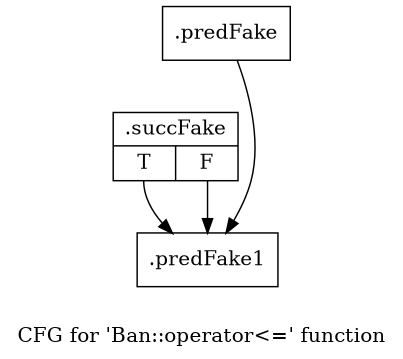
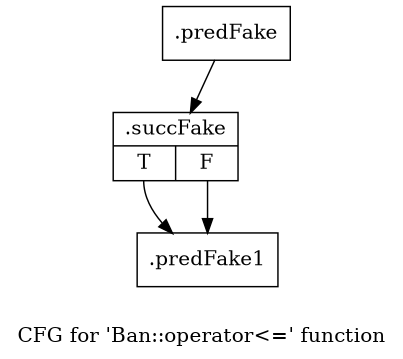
edge ".predFake" -> ".predFake1": now ".predFake" -> ".succFake"
